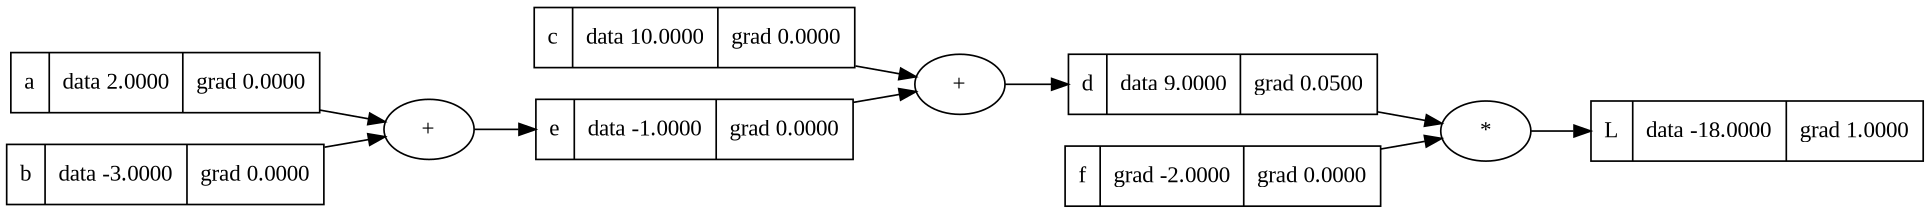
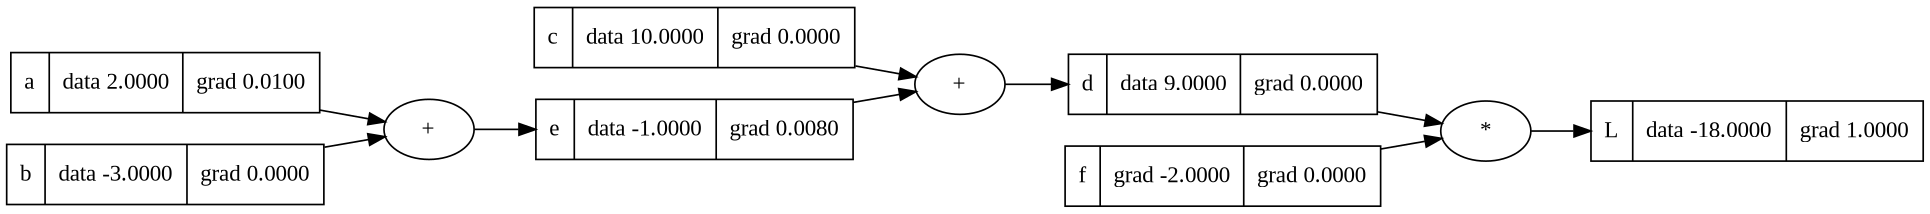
node "a": text "grad 0.0000" -> "grad 0.0100"
node "d": text "grad 0.0500" -> "grad 0.0000"
node "e": text "grad 0.0000" -> "grad 0.0080"
